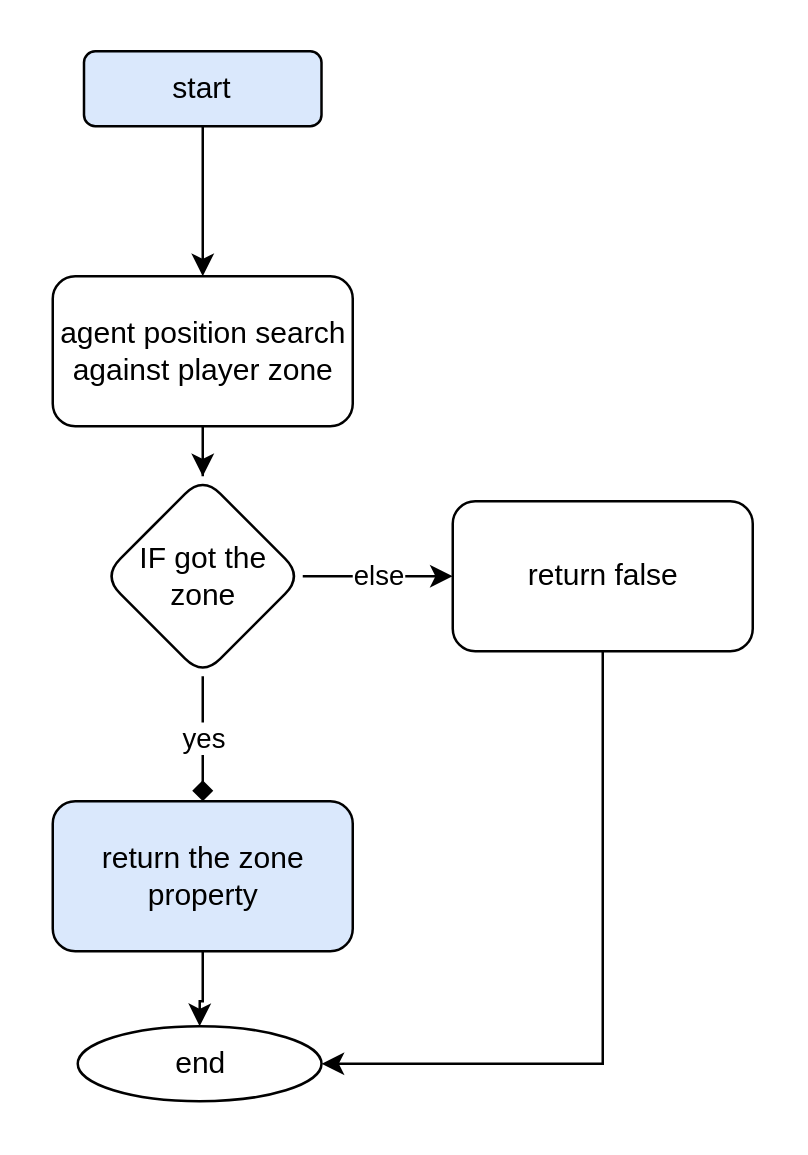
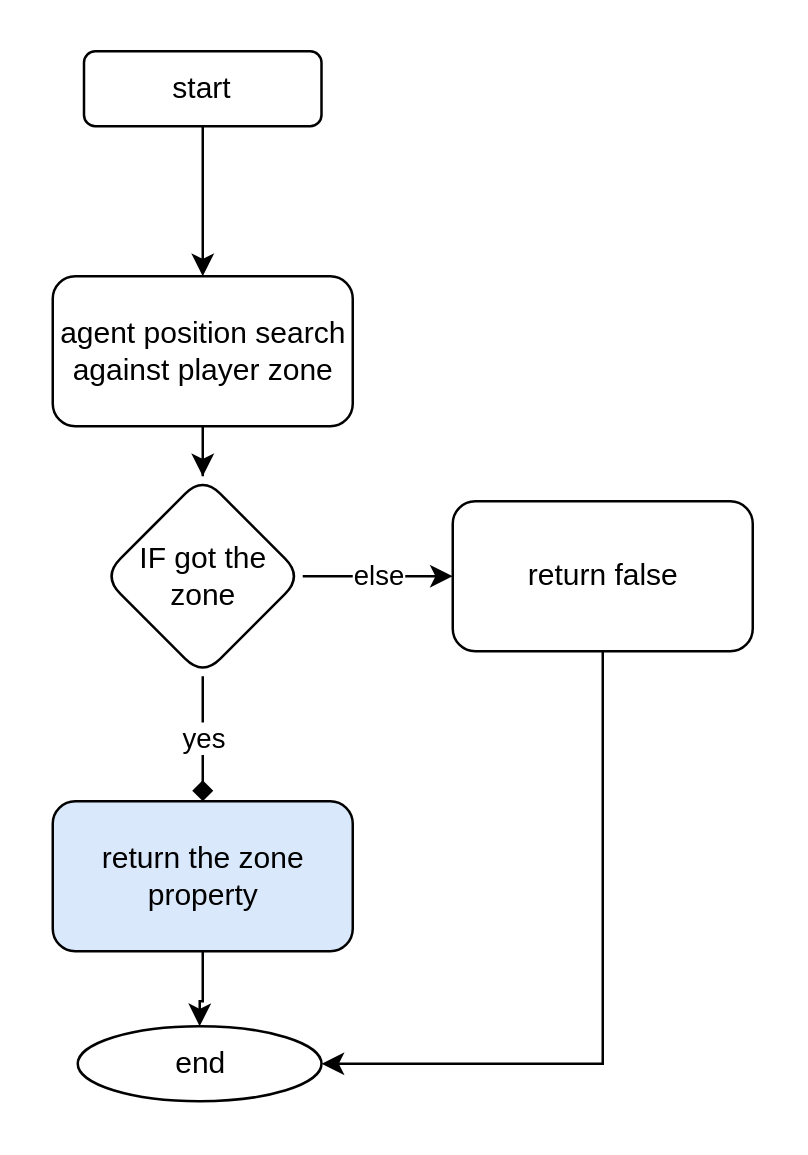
node "start": fillcolor #dae8fc -> #ffffff
